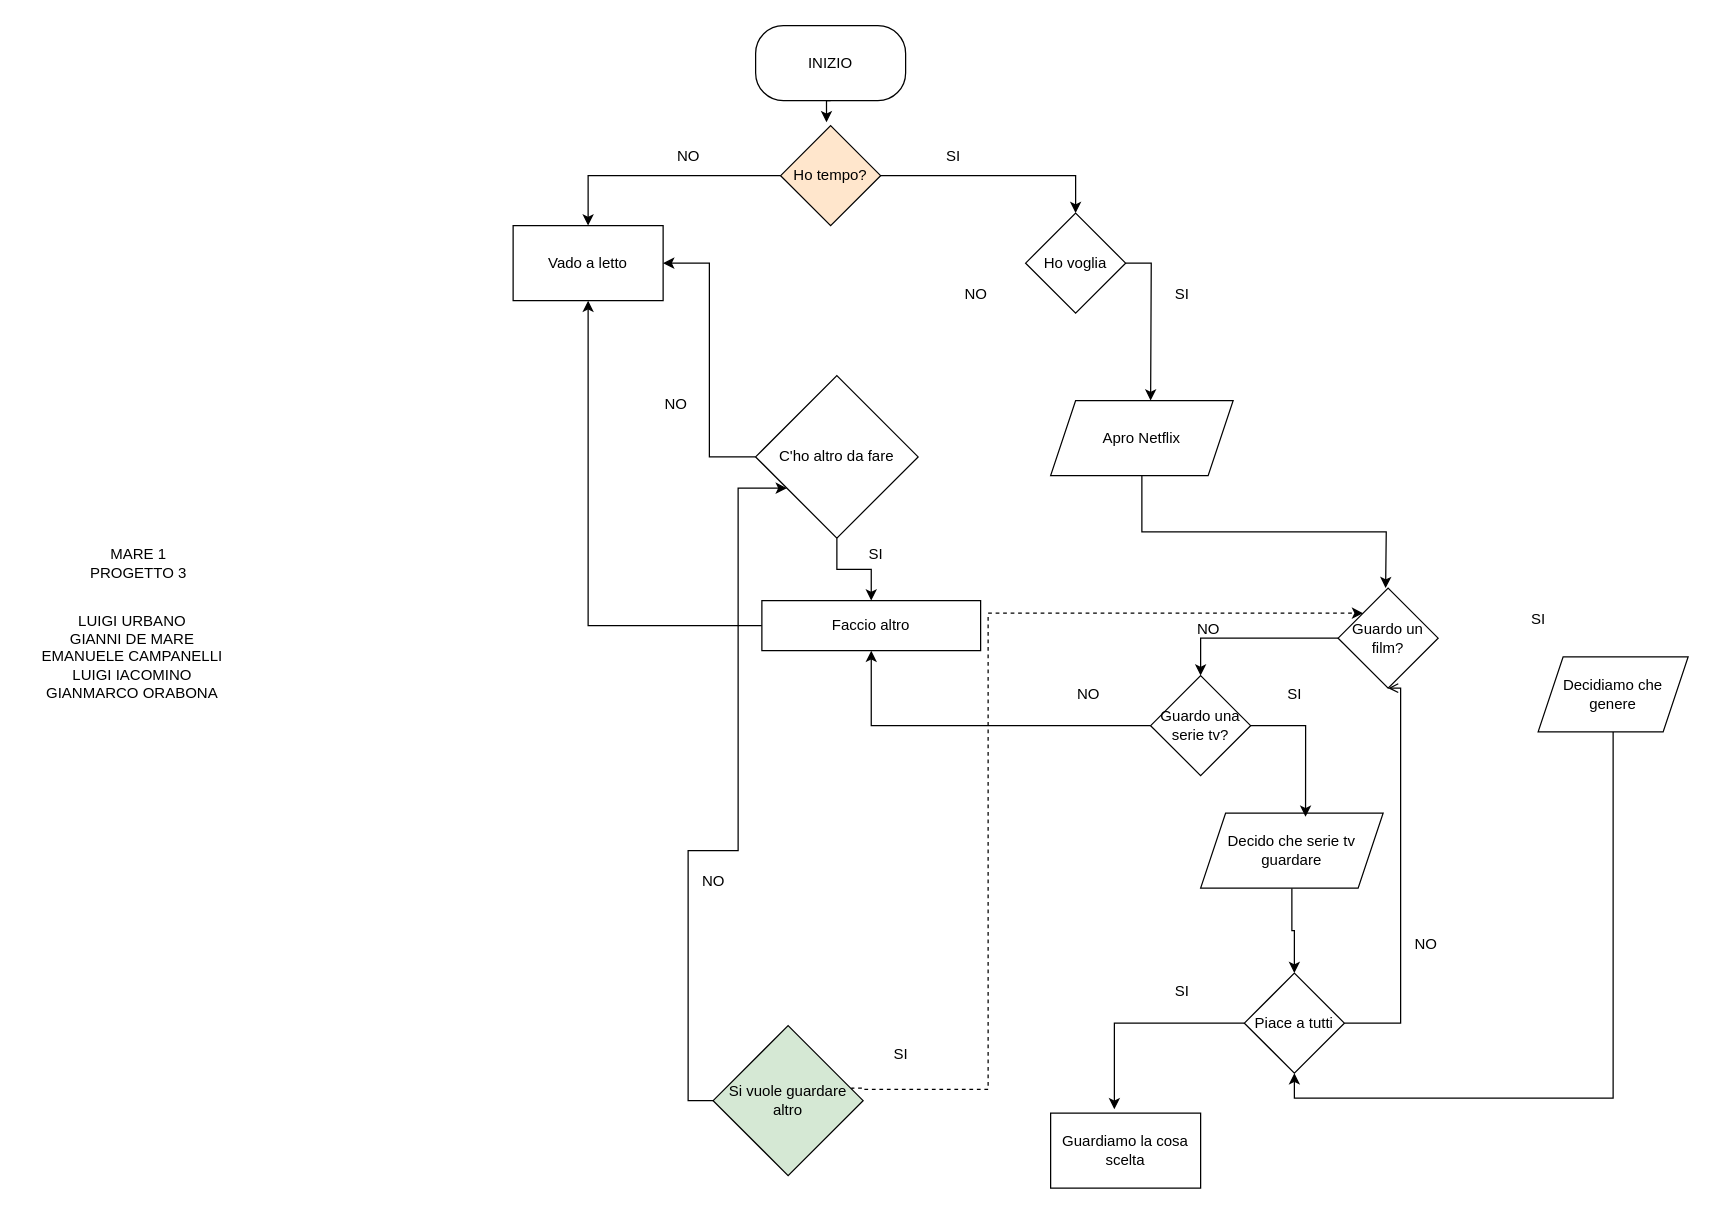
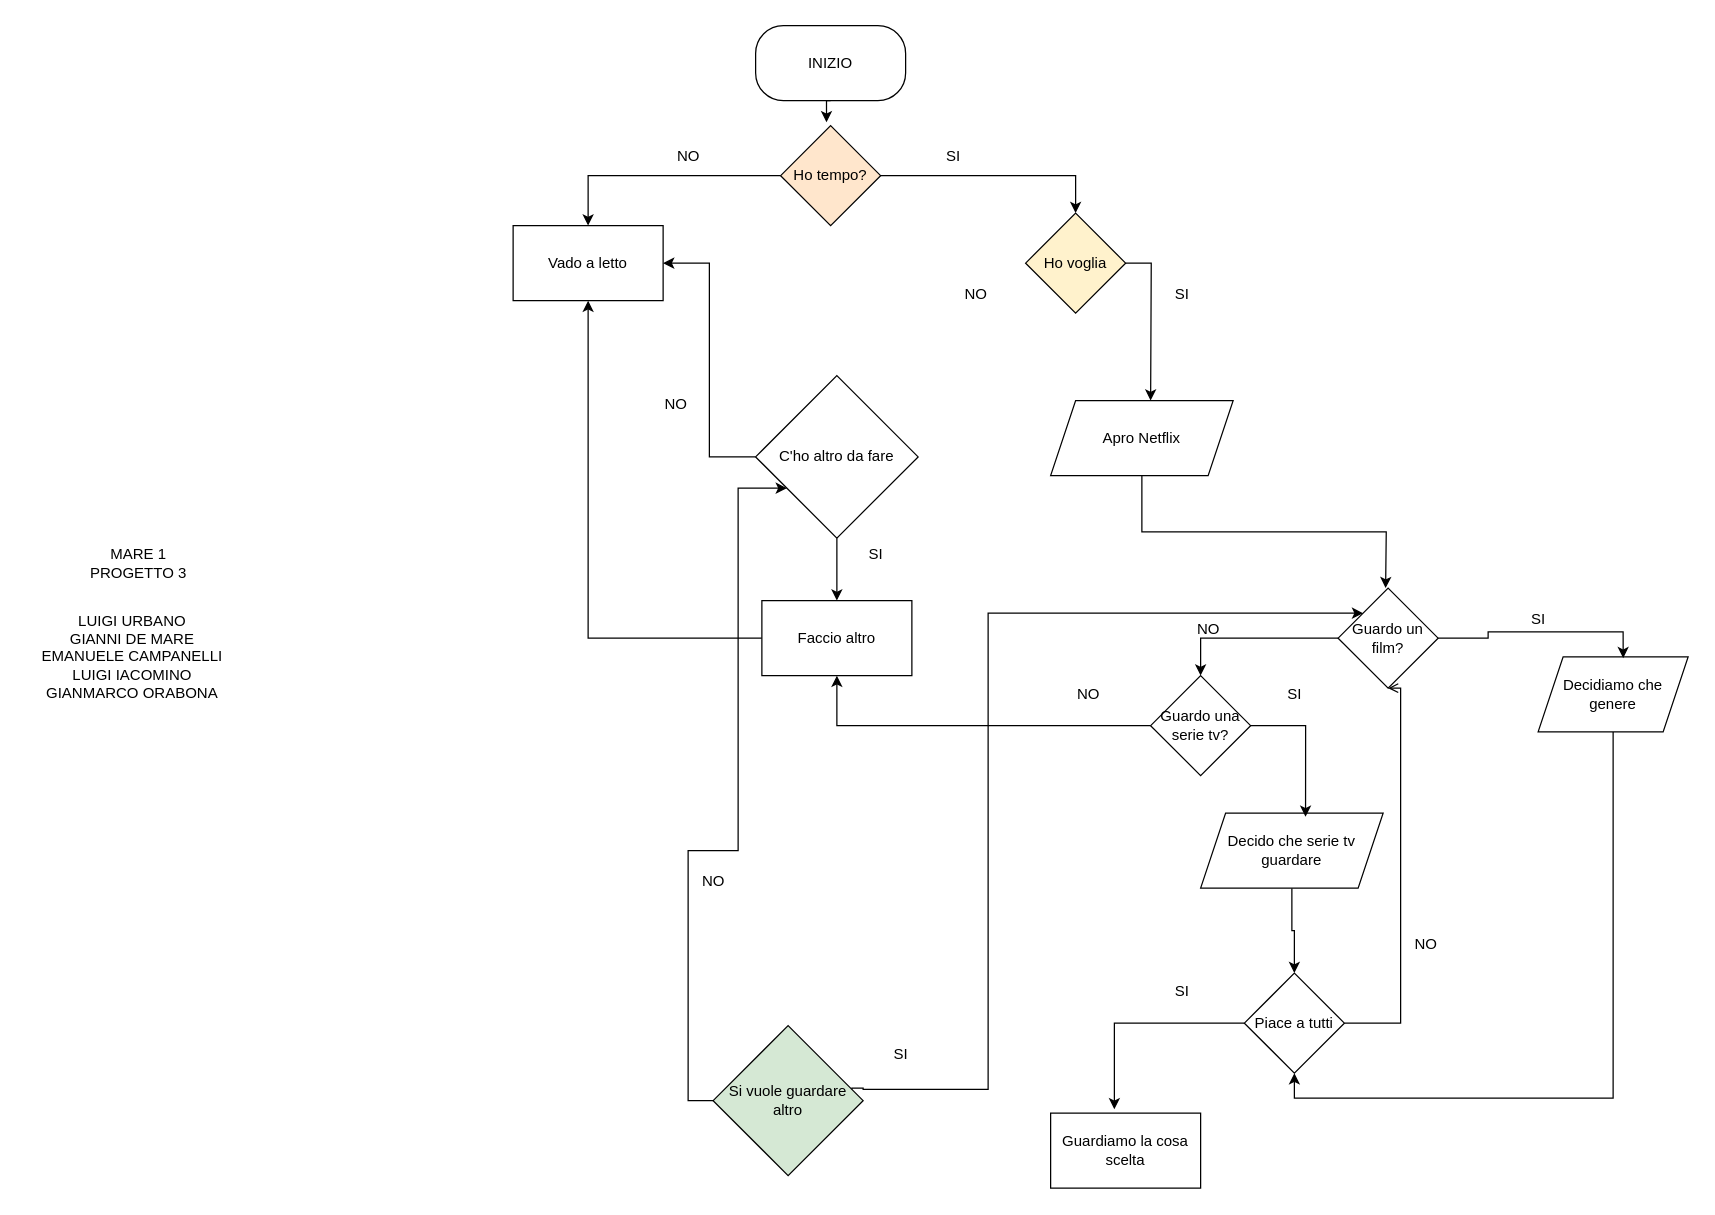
node "Ho voglia": fillcolor #ffffff -> #fff2cc
node "Faccio altro": size 219x50 -> 150x75
edge "Guardo un film?" -> "Decidiamo che genere": added
edge "Si vuole guardare altro" -> "Guardo un film?": style dashed -> solid
